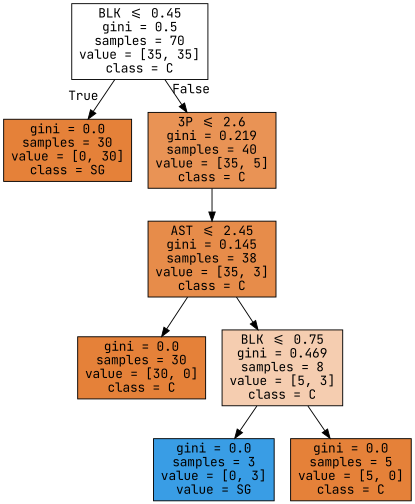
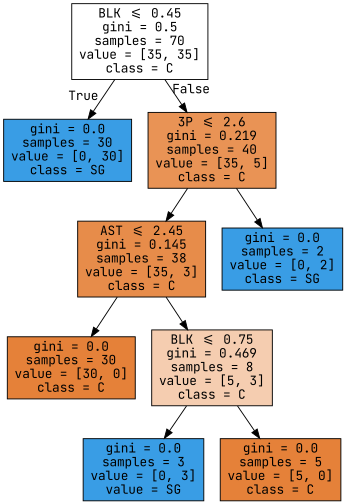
node "gini = 0.0 samples = 30 value = [0, 30] class = SG": fillcolor #e58139 -> #399de5
node "gini = 0.0 samples = 2 value = [0, 2] class = SG": added
